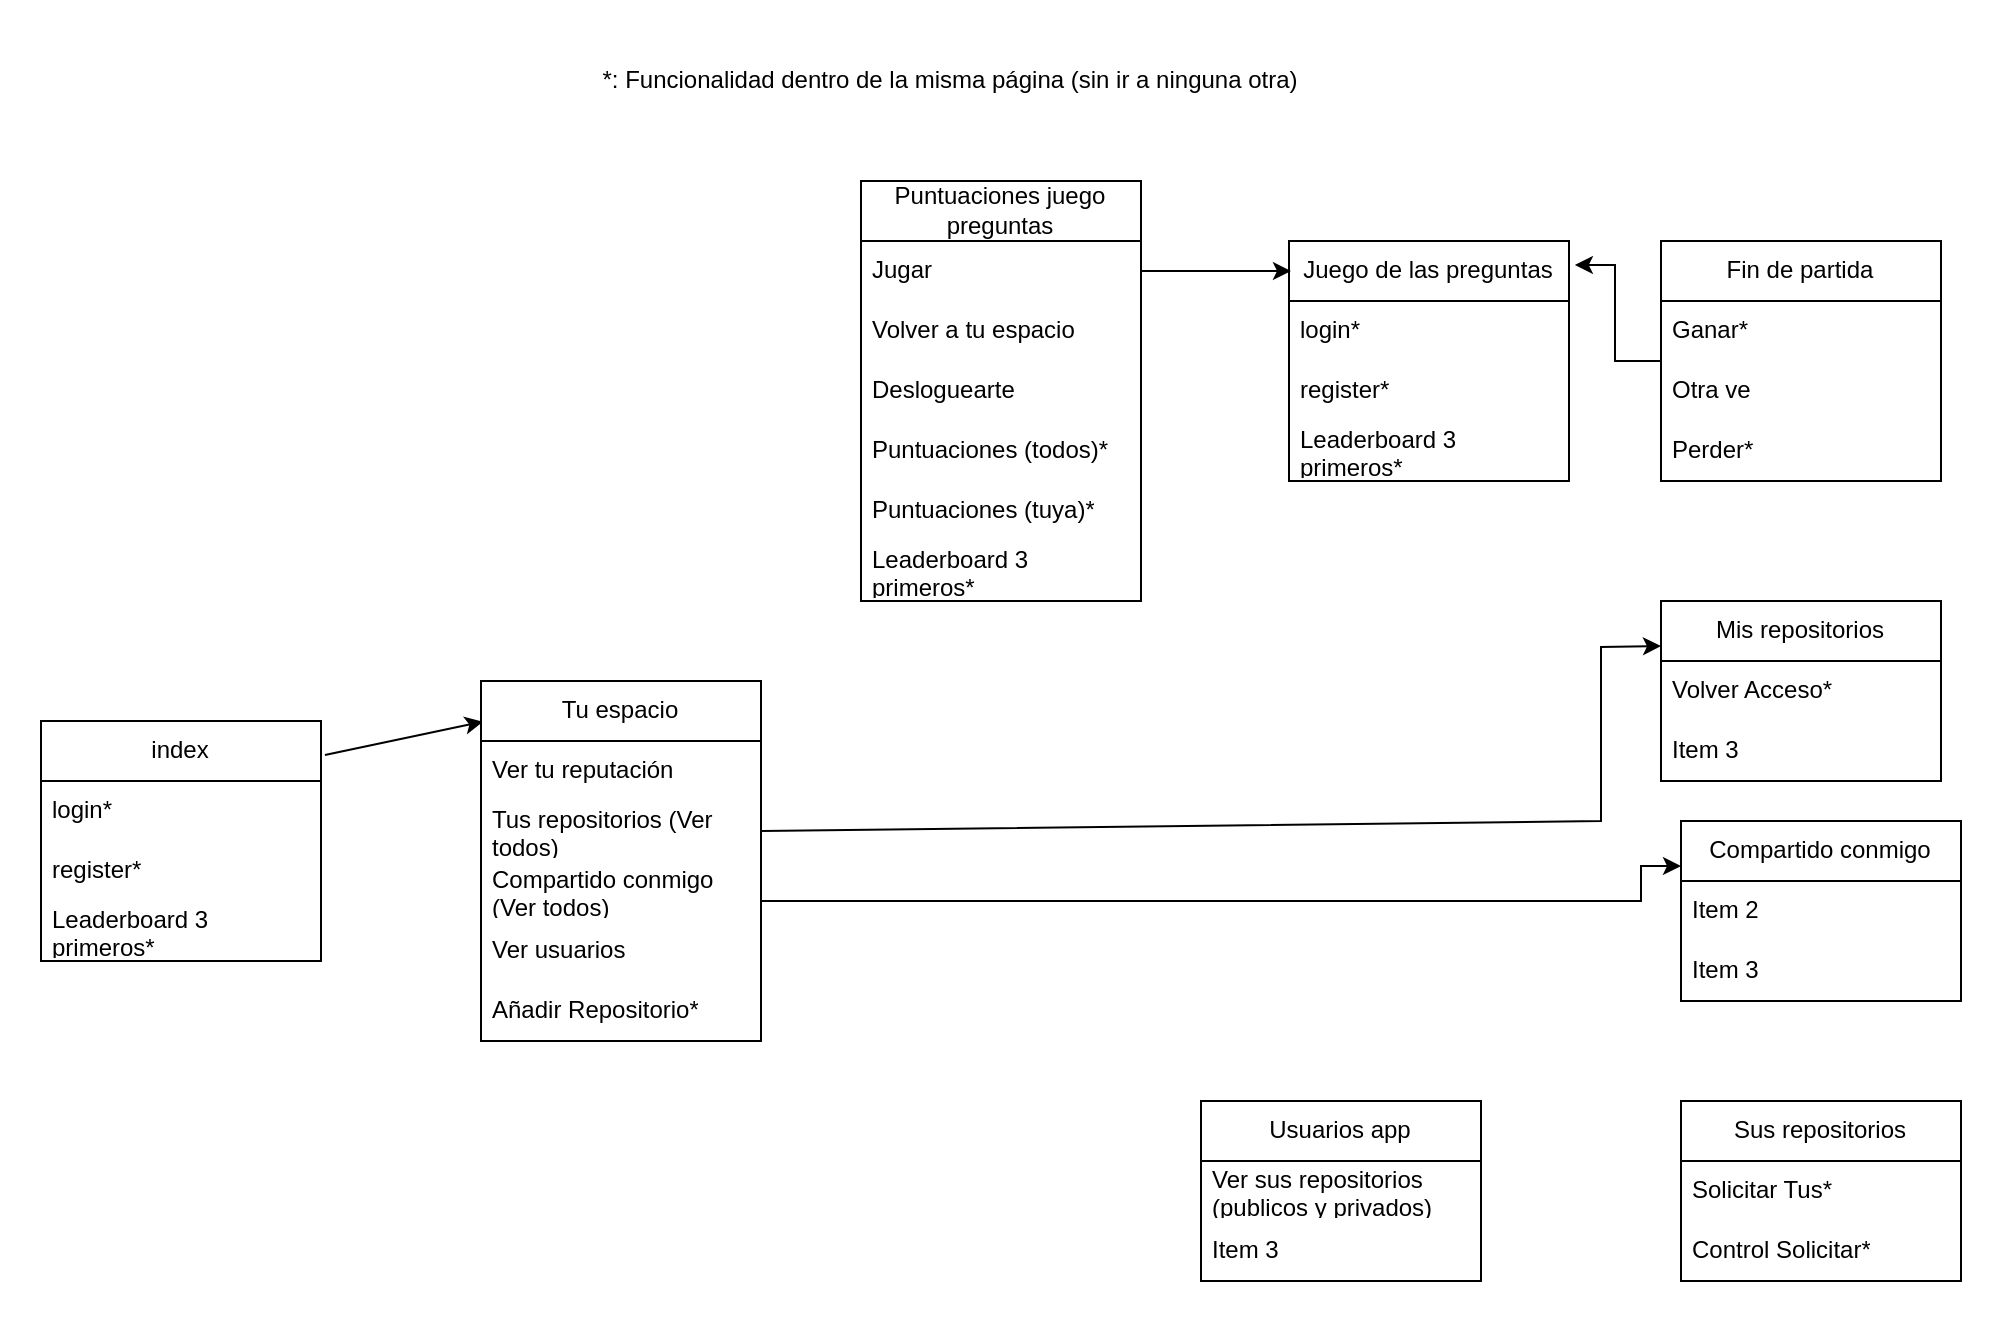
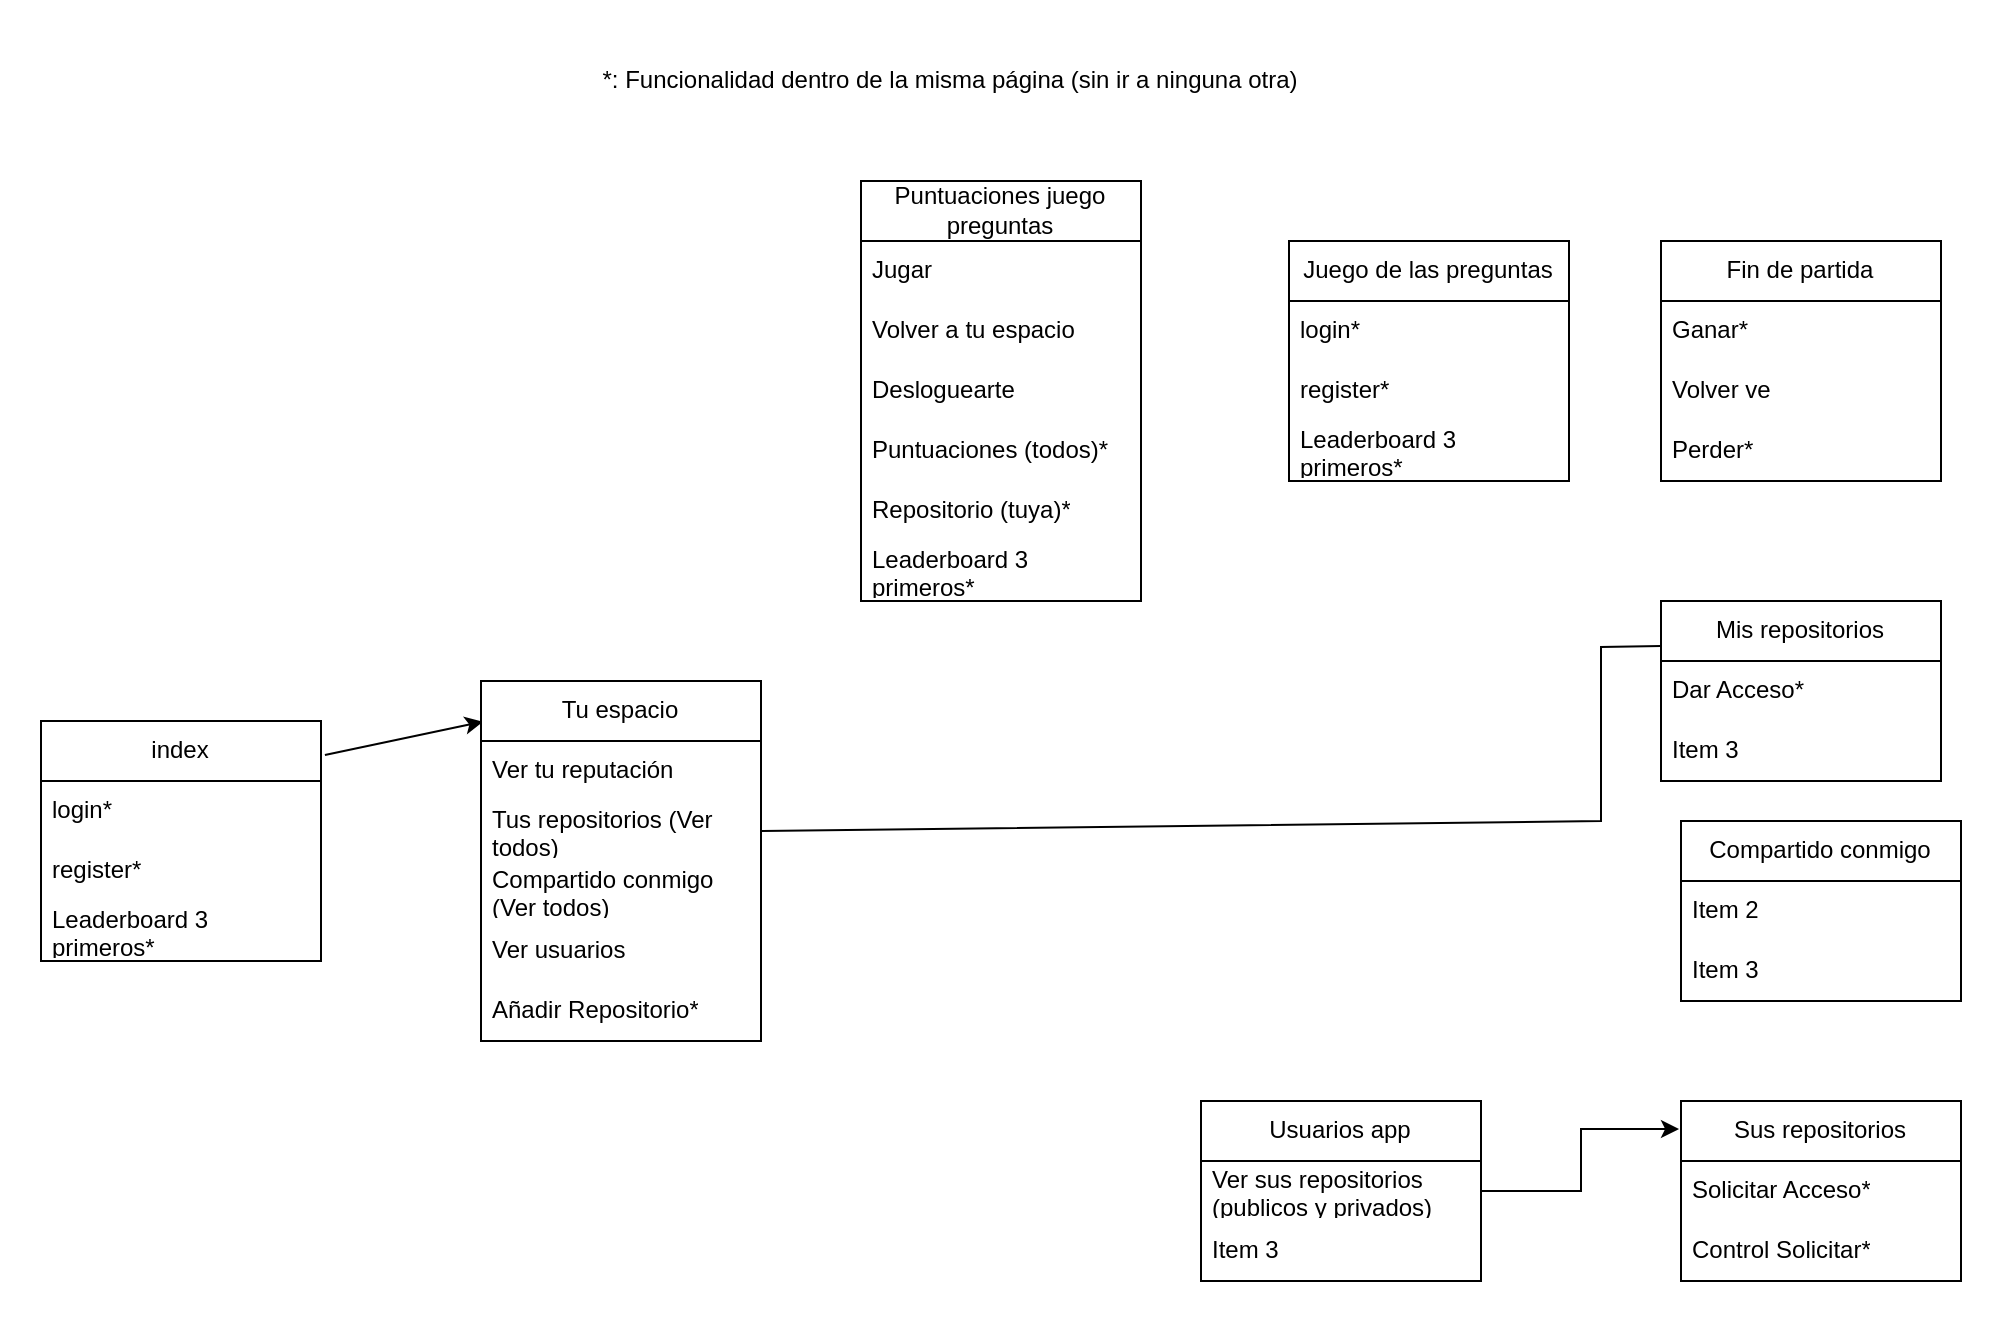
edge "Jugar" -> "Juego de las preguntas": removed
edge "Fin de partida" -> "Juego de las preguntas": removed
node "Otra ve": label "Otra ve" -> "Volver ve"
node "Puntuaciones (tuya)*": label "Puntuaciones (tuya)*" -> "Repositorio (tuya)*"
edge "Tus repositorios (Ver todos)" -> "Mis repositorios": arrowhead classic -> none
node "Volver Acceso*": label "Volver Acceso*" -> "Dar Acceso*"
edge "Compartido conmigo (Ver todos)" -> "Compartido conmigo": removed
edge "Ver sus repositorios (publicos y privados)" -> "Sus repositorios": added
node "Solicitar Tus*": label "Solicitar Tus*" -> "Solicitar Acceso*"
